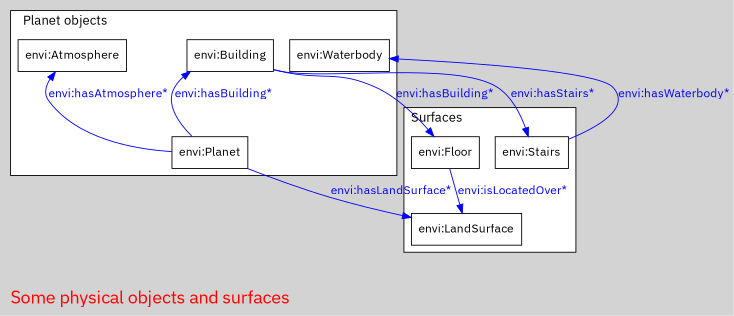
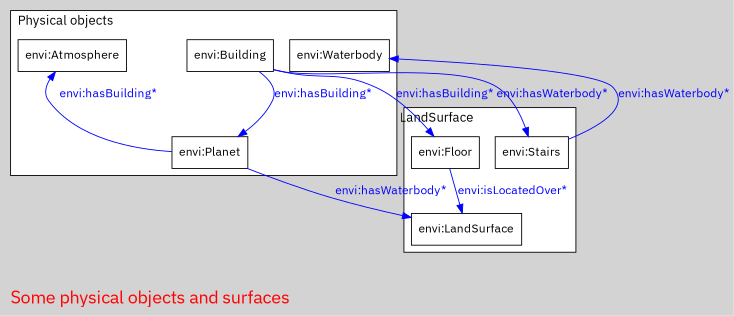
cluster "Planet objects": label "Planet objects" -> "Physical objects"
edge "envi:Planet" -> "envi:Atmosphere": label "envi:hasAtmosphere*" -> "envi:hasBuilding*"
edge "envi:Building" -> "envi:Stairs": label "envi:hasStairs*" -> "envi:hasWaterbody*"
edge "envi:Planet" -> "envi:Building": reversed
cluster "Surfaces": label "Surfaces" -> "LandSurface"
edge "envi:Planet" -> "envi:LandSurface": label "envi:hasLandSurface*" -> "envi:hasWaterbody*"
